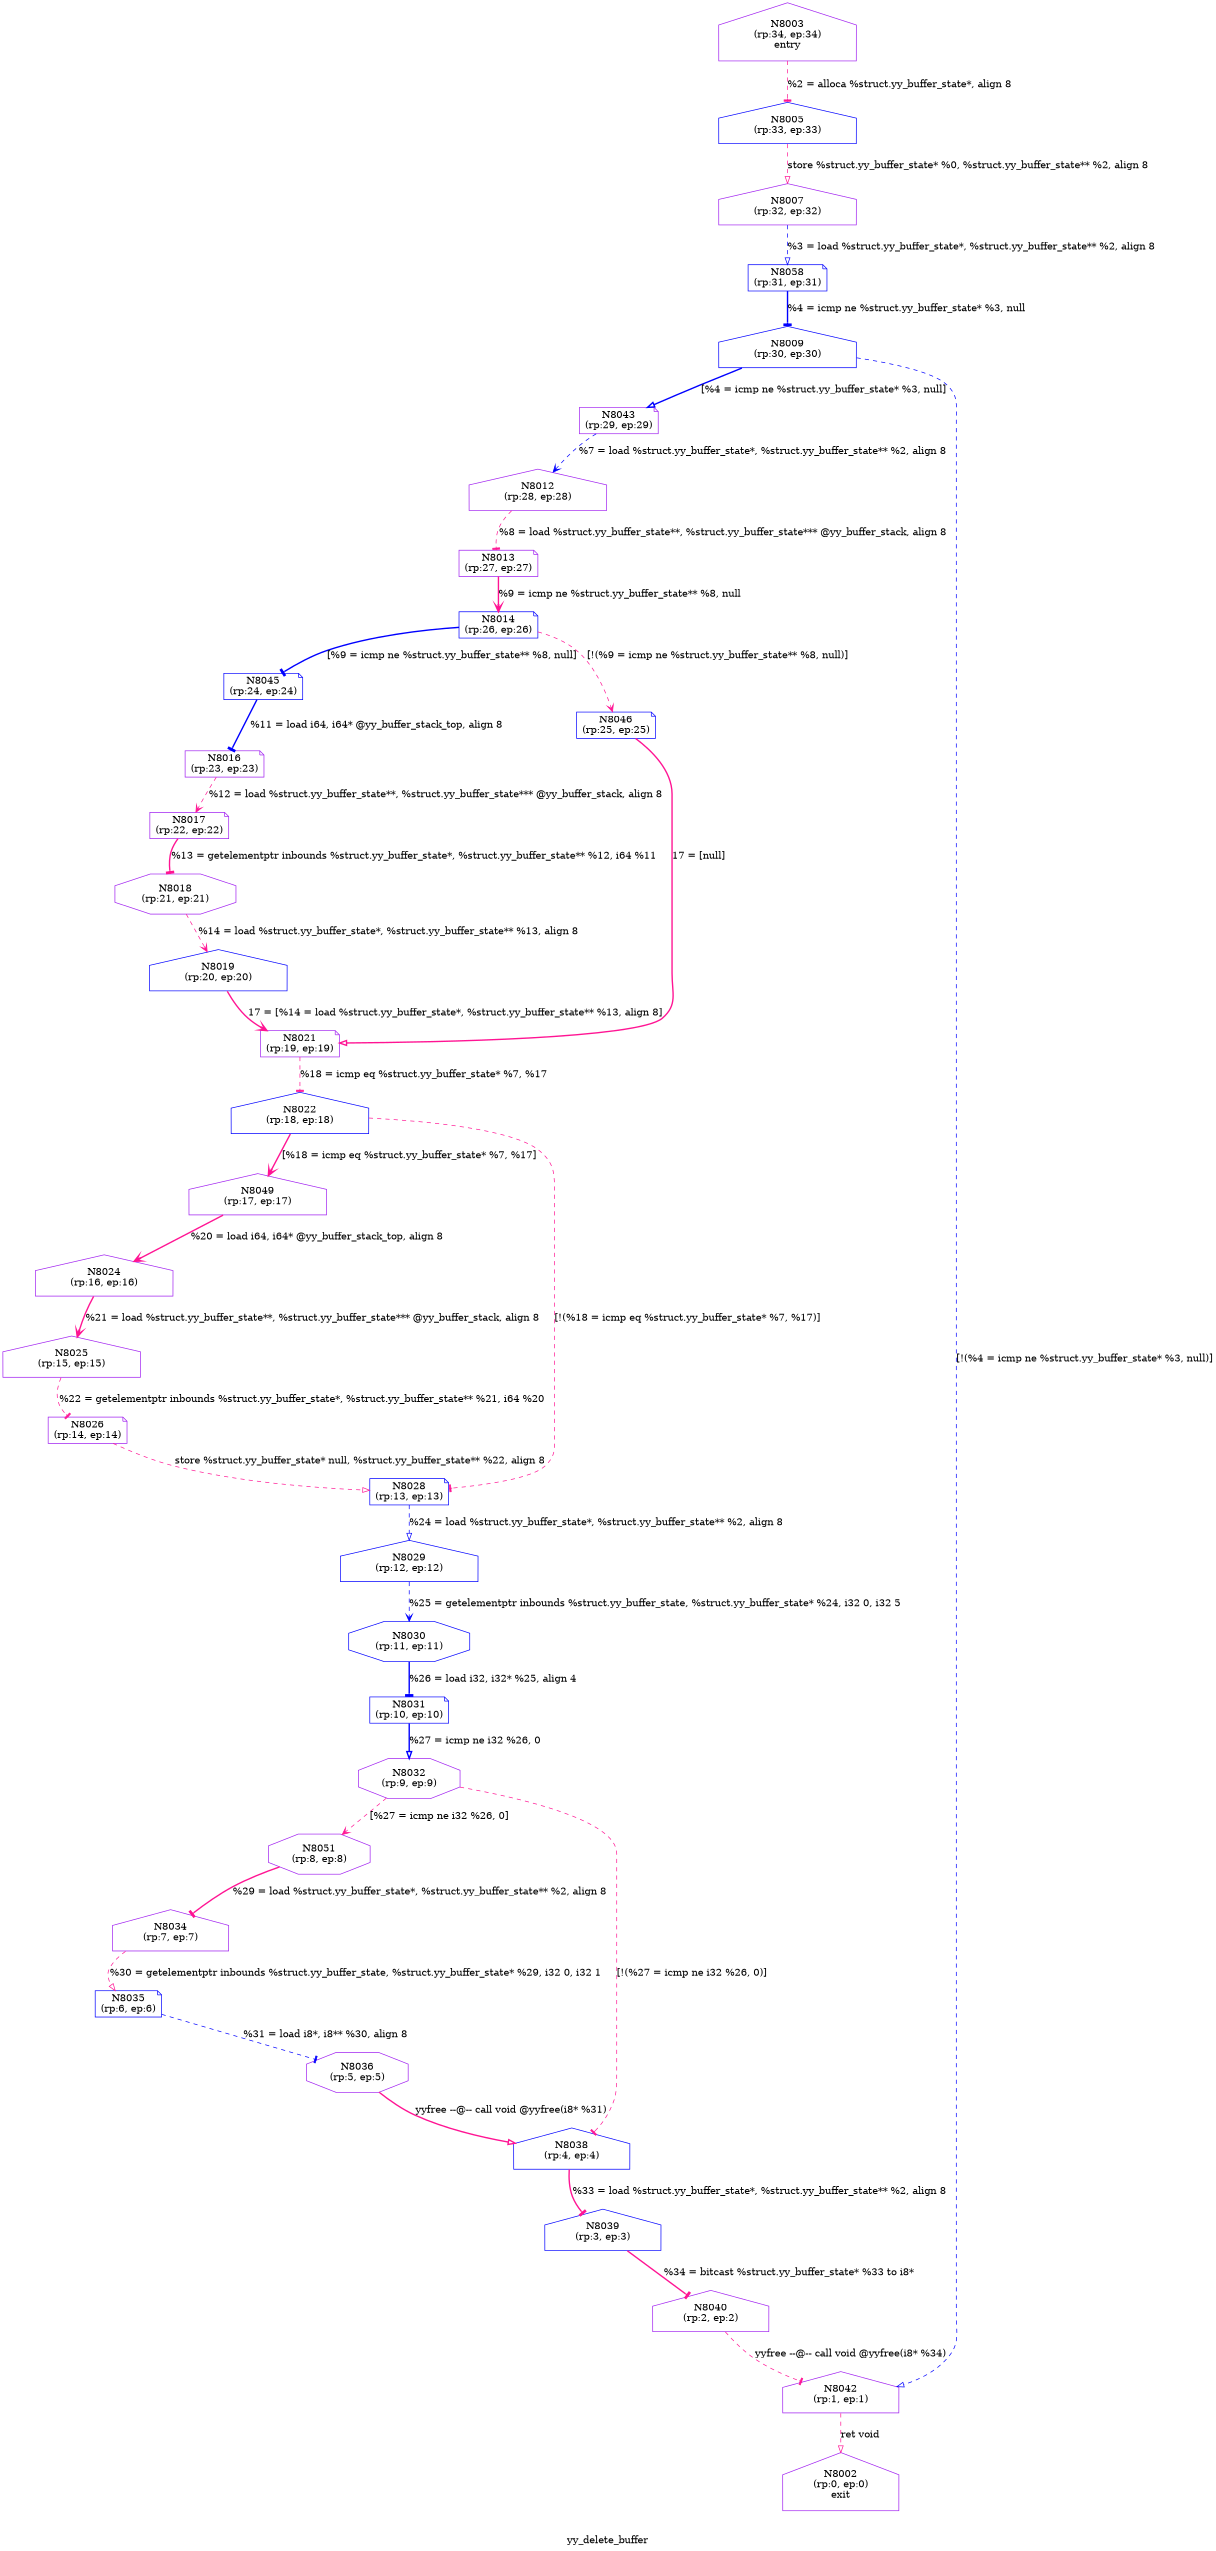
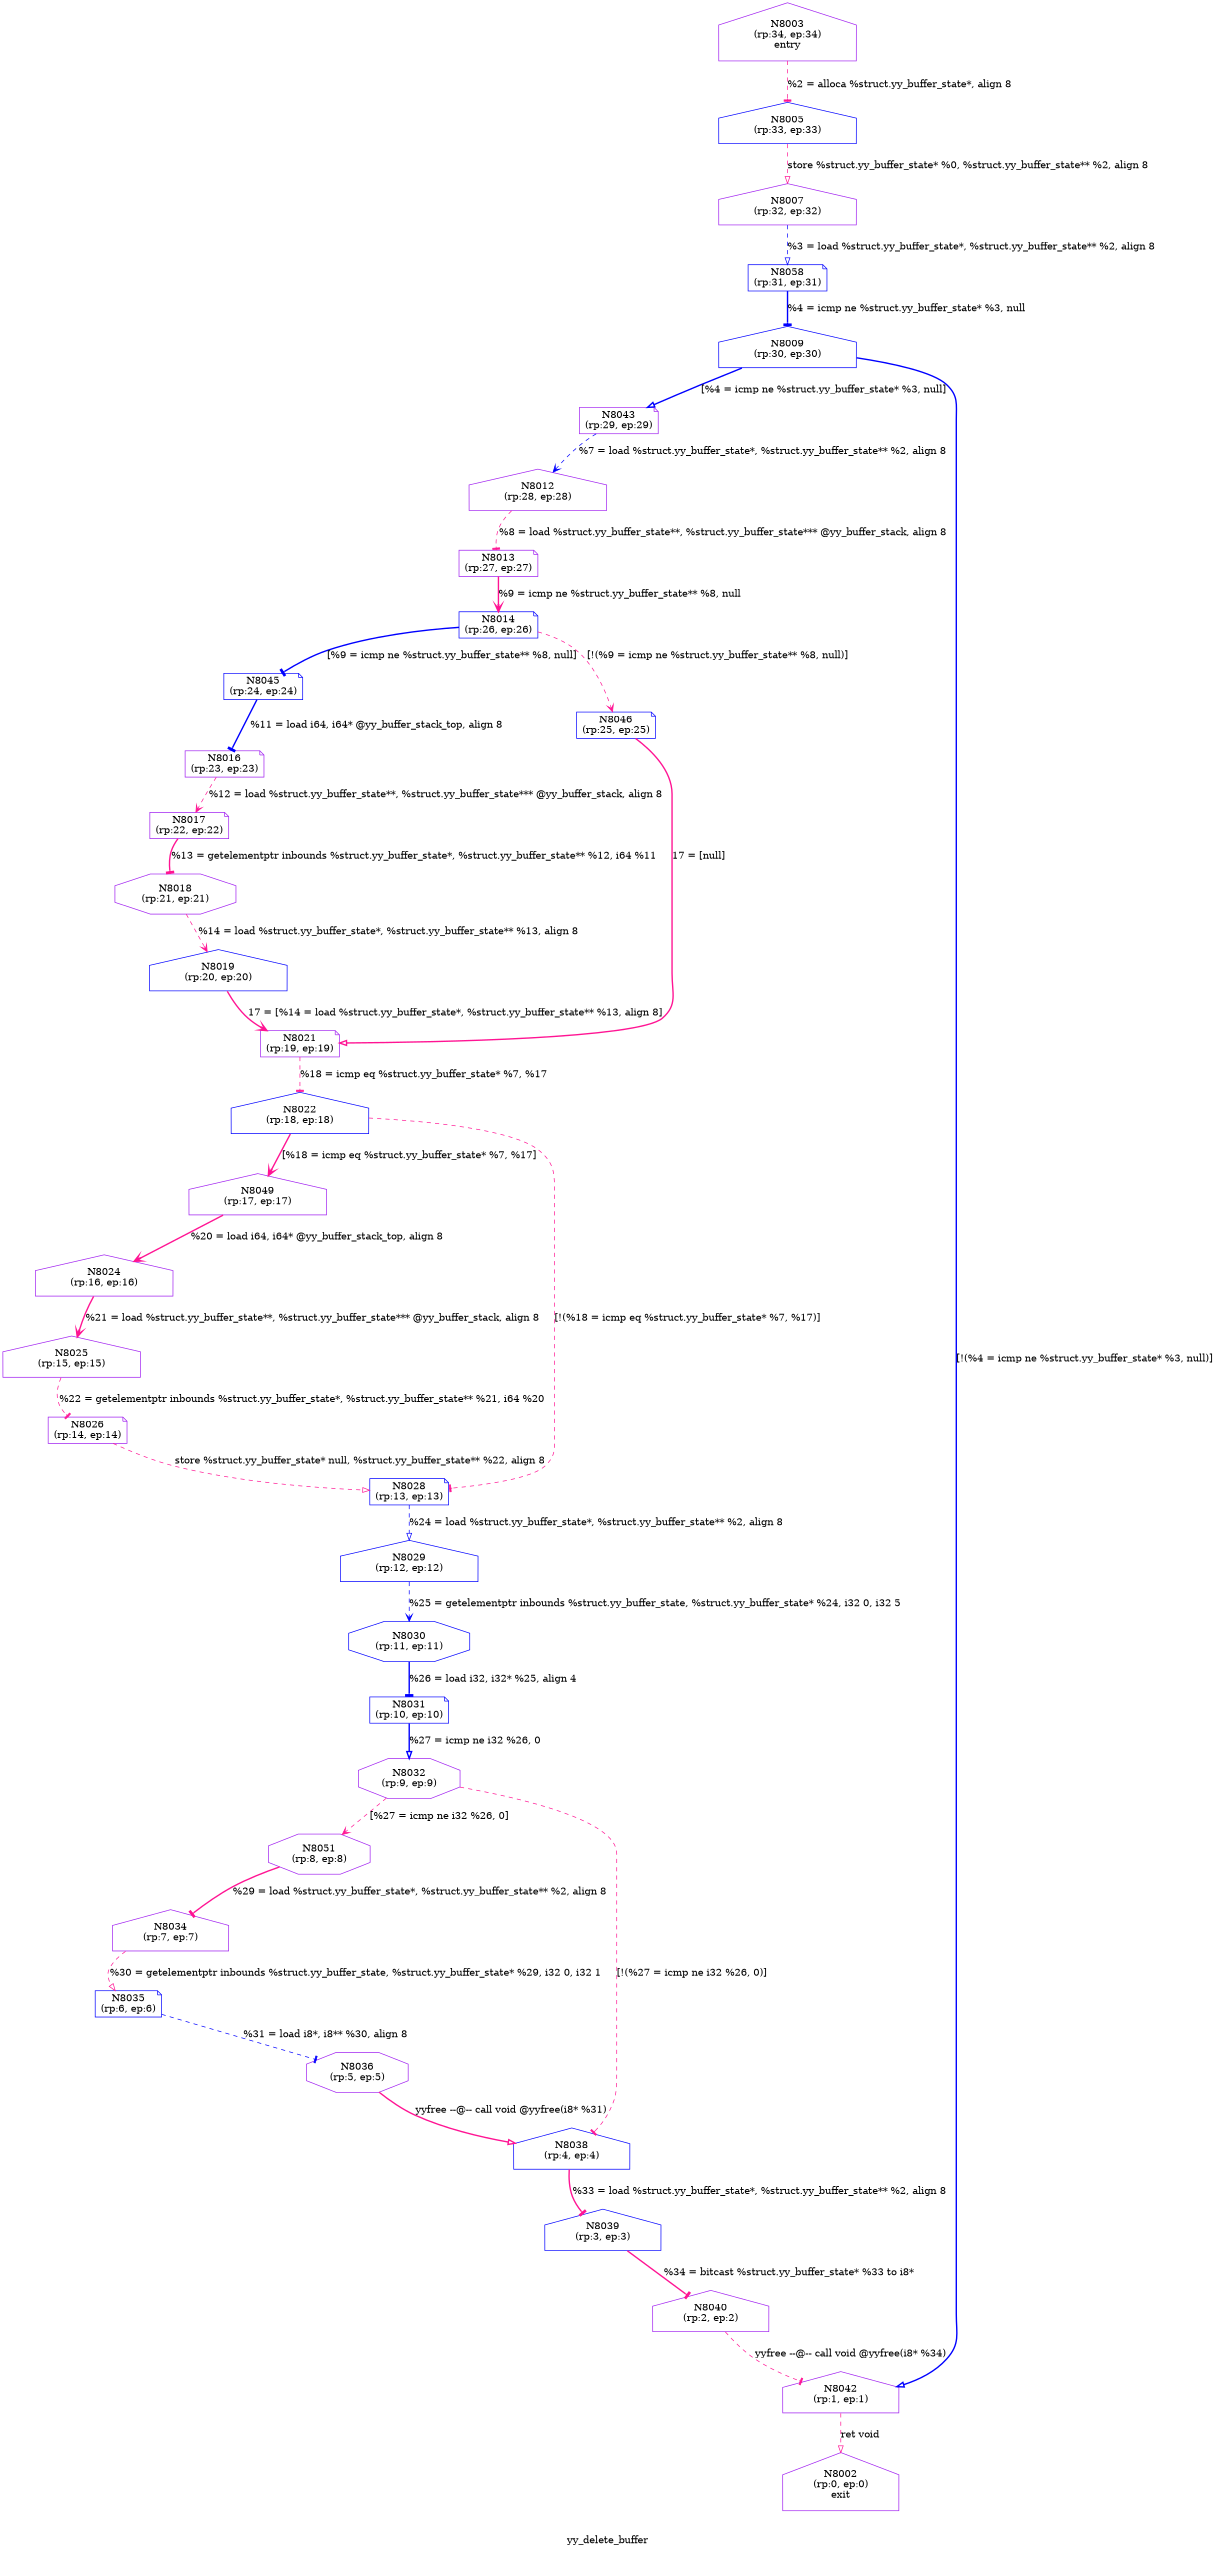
edge "N8009 (rp:30, ep:30)" -> "N8042 (rp:1, ep:1)": style dashed -> bold
